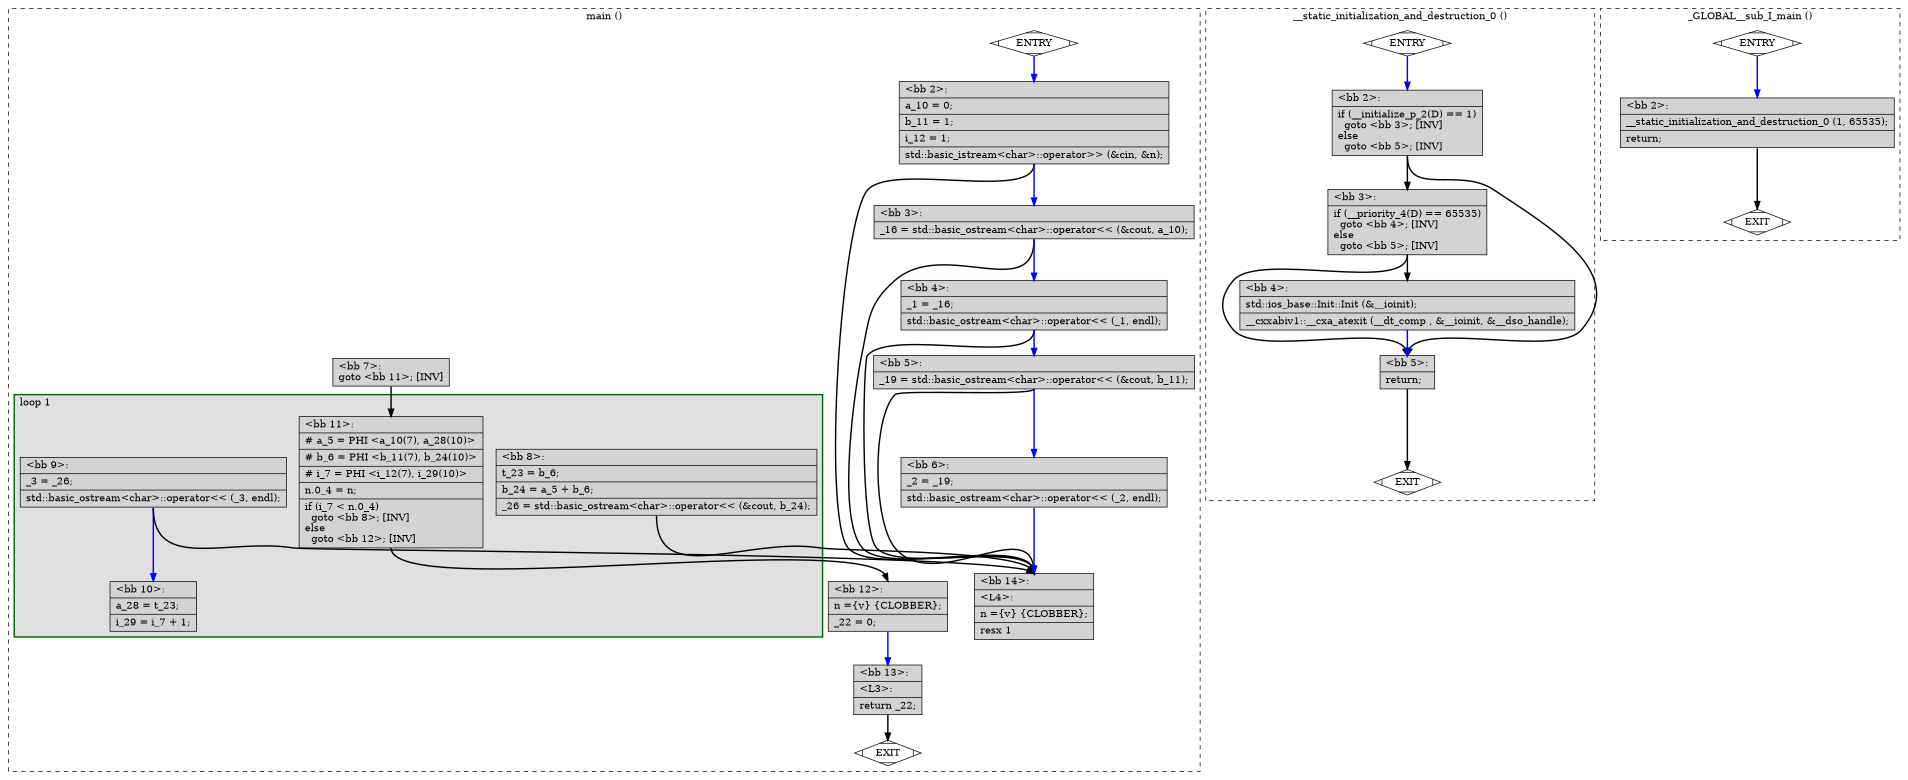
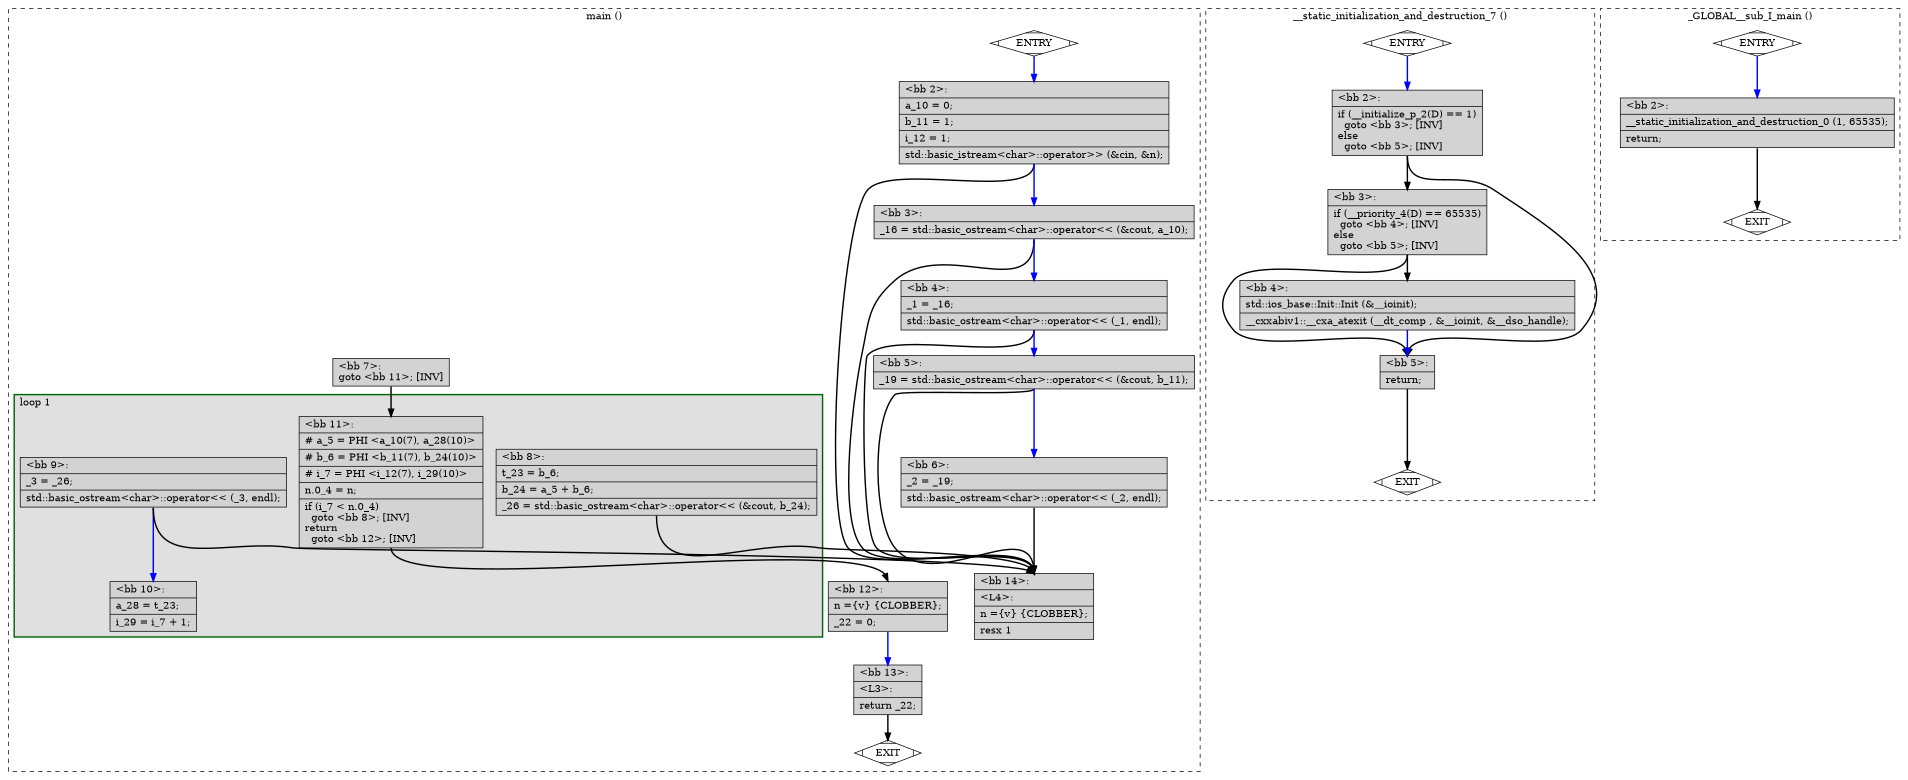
cluster "__static_initialization_and_destruction_0 ()": label "__static_initialization_and_destruction_0 ()" -> "__static_initialization_and_destruction_7 ()"
node "<bb 11>:": text "else" -> "return"
edge "<bb 6>:" -> "<bb 14>:": color blue -> black
